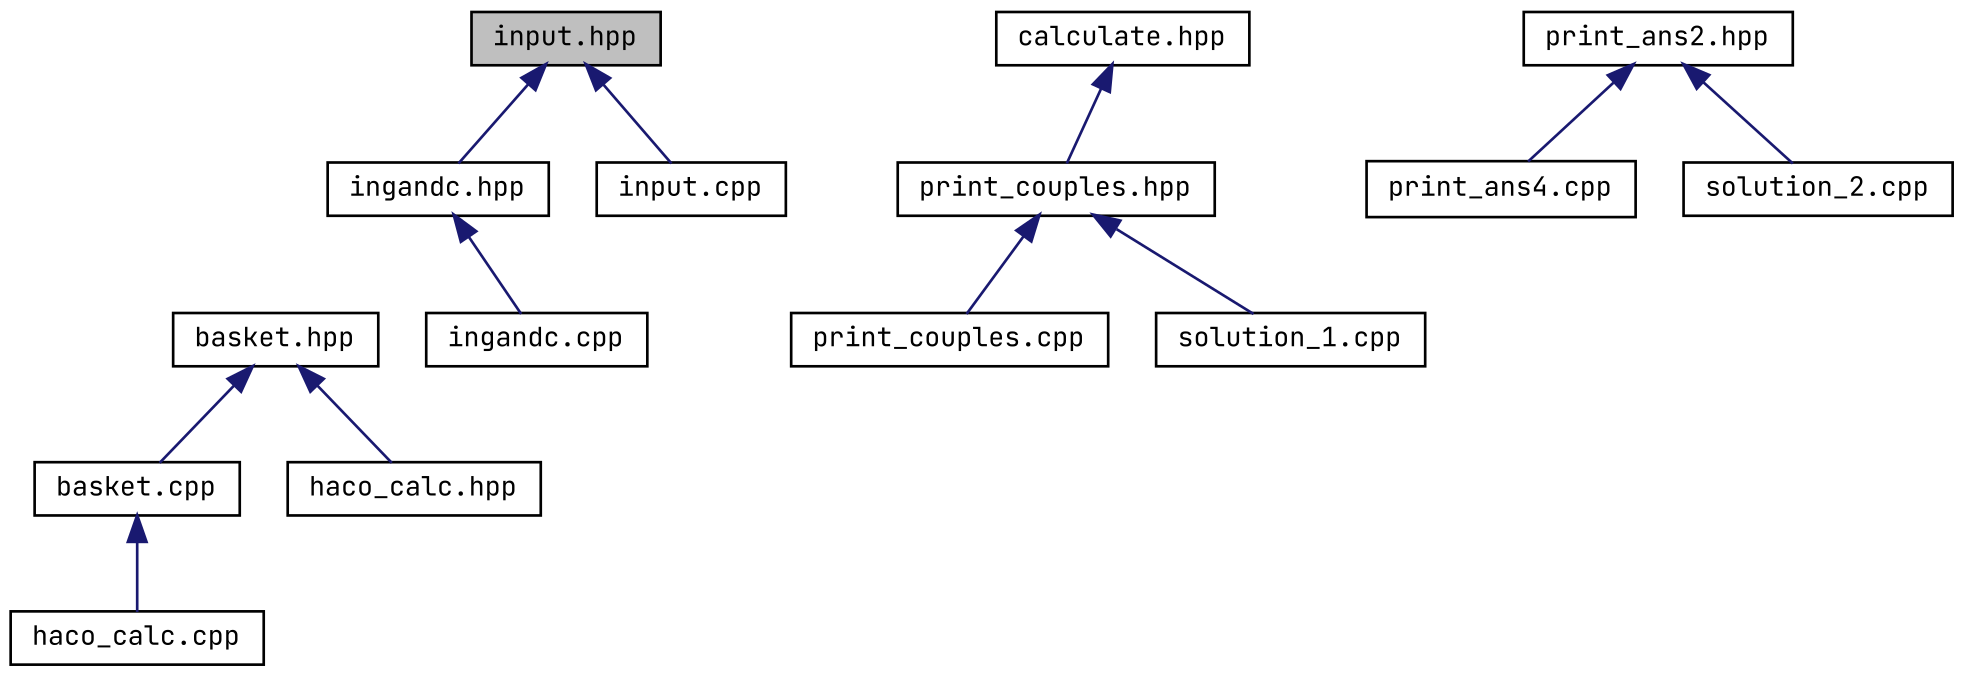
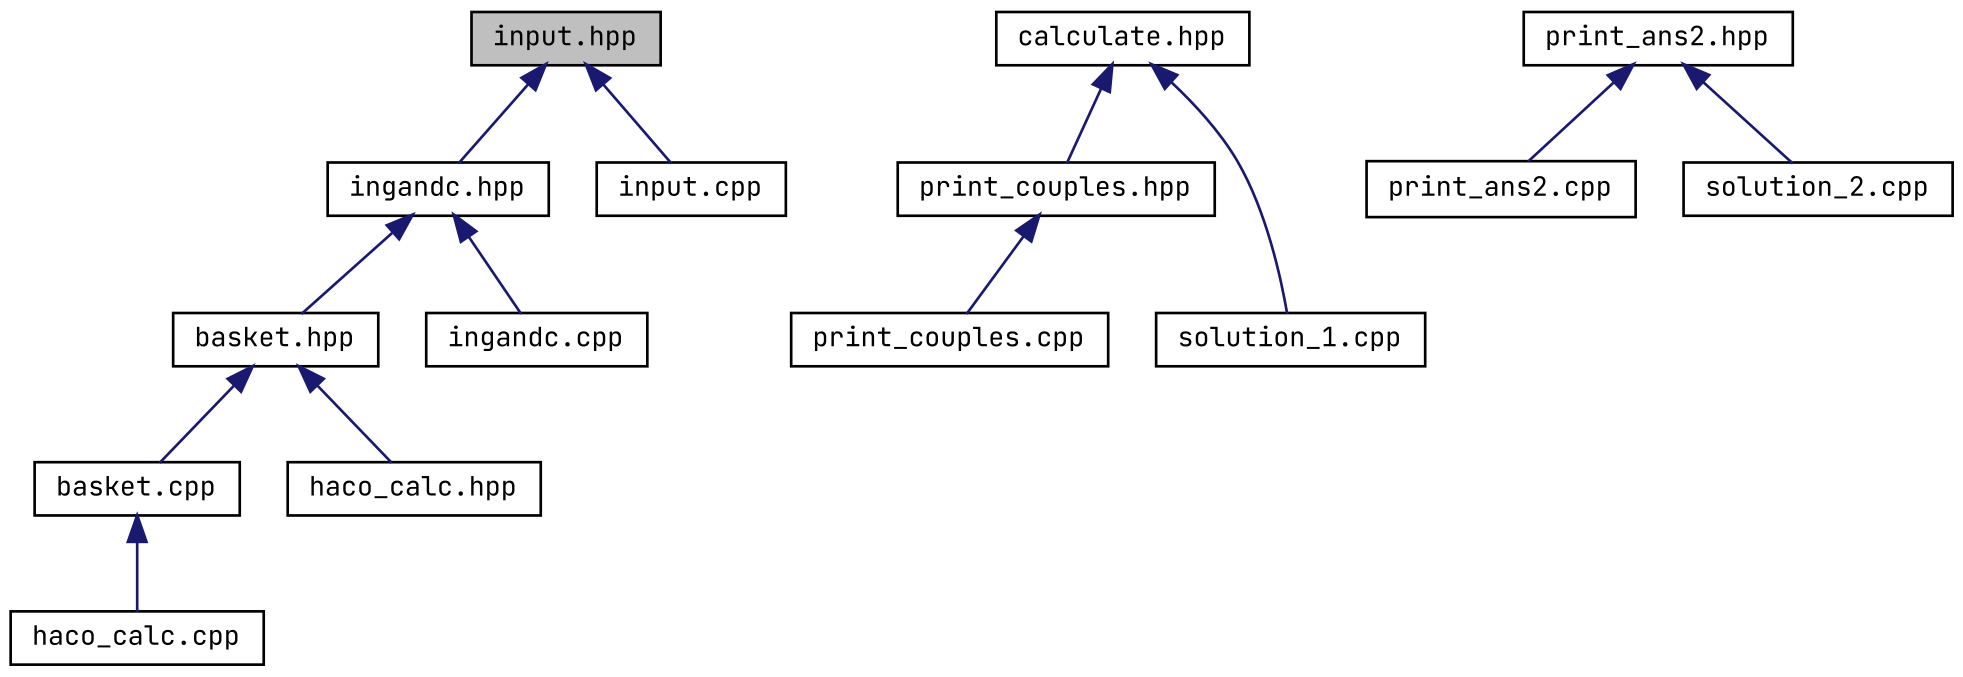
node "print_ans4.cpp": label "print_ans4.cpp" -> "print_ans2.cpp"
edge "solution_1.cpp" -> "print_couples.hpp": now "solution_1.cpp" -> "calculate.hpp"
edge "basket.hpp" -> "ingandc.hpp": added
